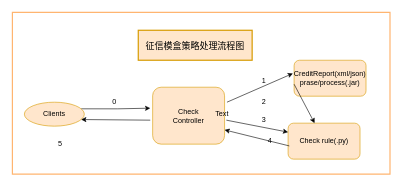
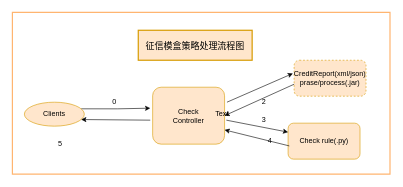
node "CreditReport(xml/json) prase/process(.jar)": style solid -> dashed
node "1": removed
edge "CreditReport(xml/json) prase/process(.jar)" -> "Check rule(.py)": now "CreditReport(xml/json) prase/process(.jar)" -> "Check Controller"
